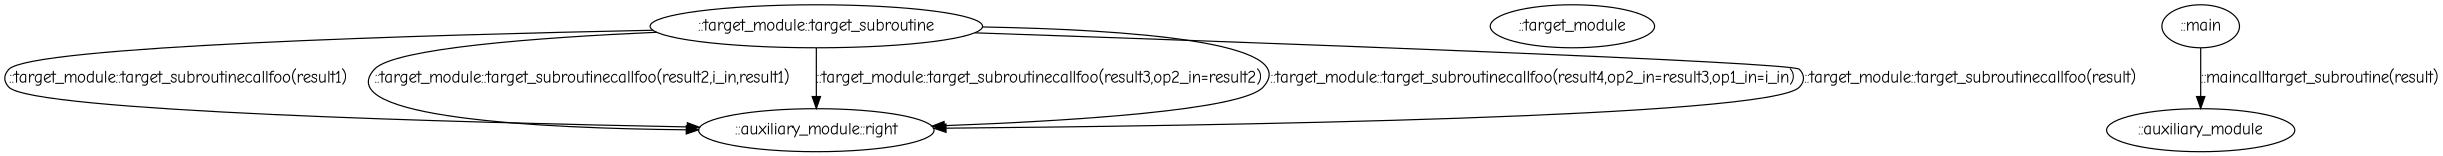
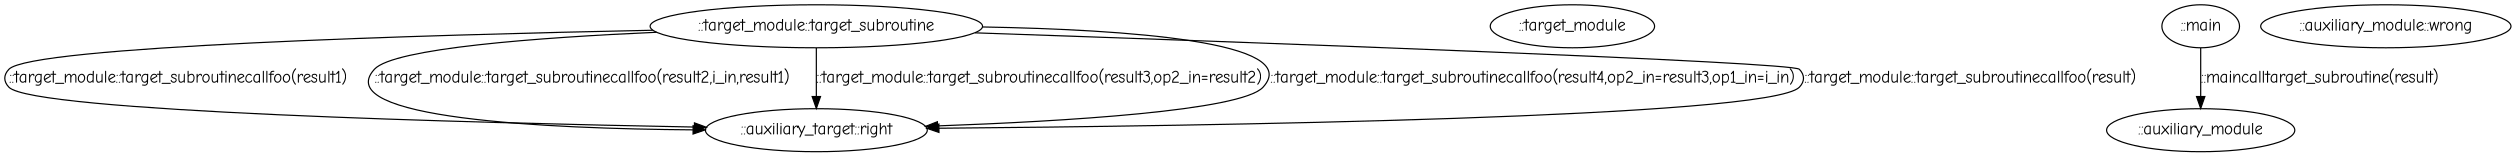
node "::auxiliary_module::wrong": added
node "::auxiliary_module::right": label "::auxiliary_module::right" -> "::auxiliary_target::right"
